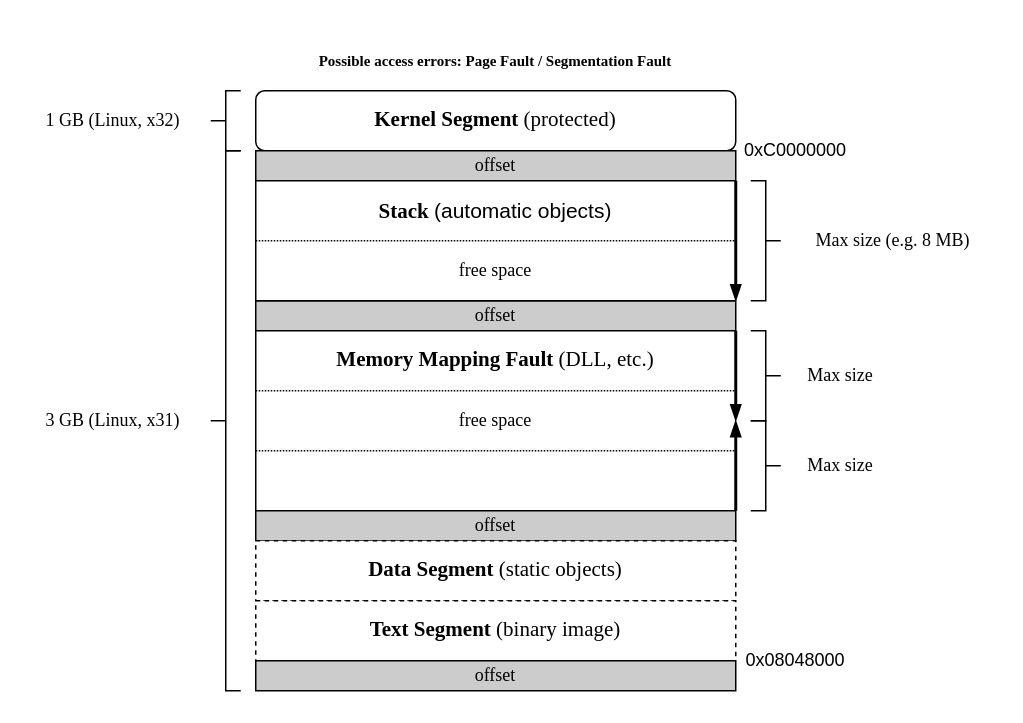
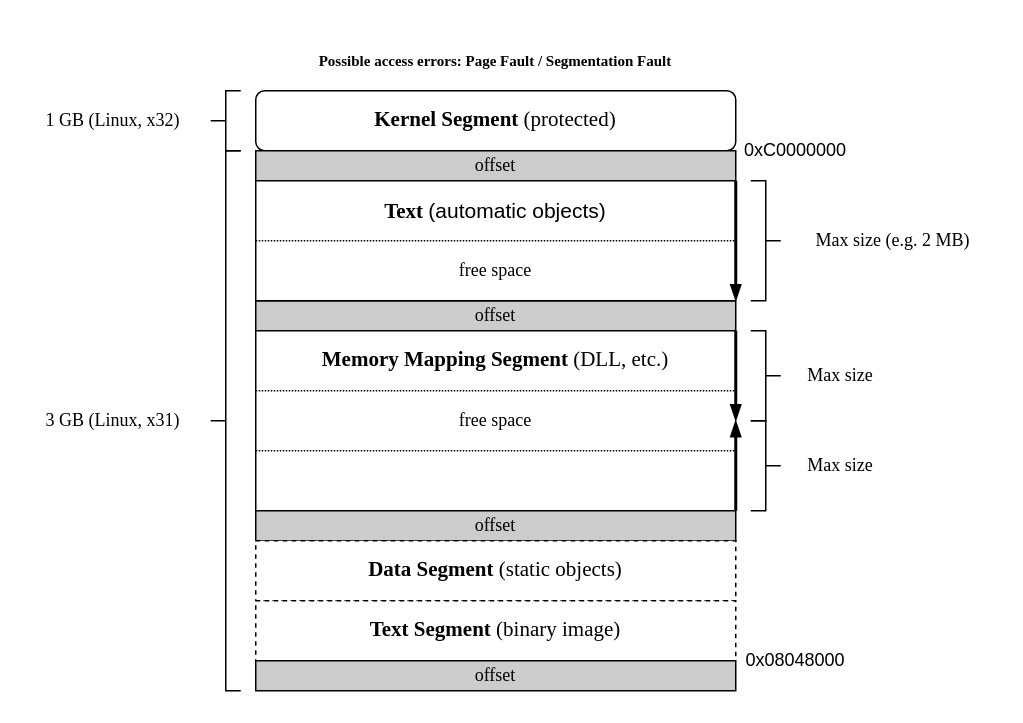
node "Stack (automatic objects)": label "Stack (automatic objects)" -> "Text (automatic objects)"
node "Max size (e.g. 8 MB)": label "Max size (e.g. 8 MB)" -> "Max size (e.g. 2 MB)"
node "Memory Mapping Fault (DLL, etc.)": label "Memory Mapping Fault (DLL, etc.)" -> "Memory Mapping Segment (DLL, etc.)"
